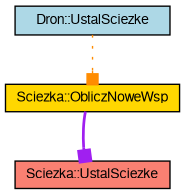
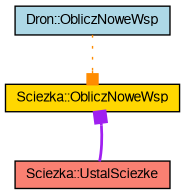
node "Dron::UstalSciezke": label "Dron::UstalSciezke" -> "Dron::ObliczNoweWsp"
edge "Sciezka::ObliczNoweWsp" -> "Sciezka::UstalSciezke": reversed
